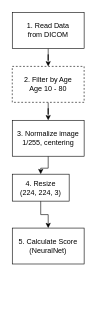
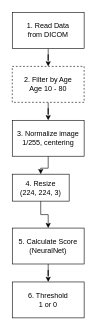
edge "5. Calculate Score (NeuralNet)" -> "6. Threshold 1 or 0": added
node "6. Threshold 1 or 0": added
